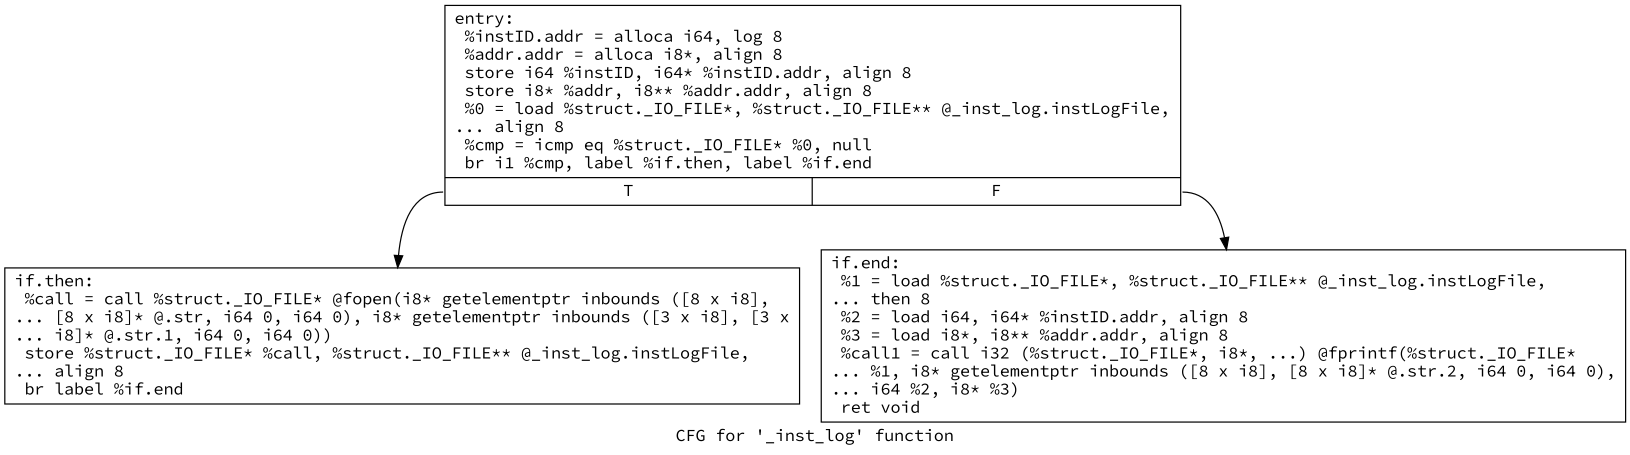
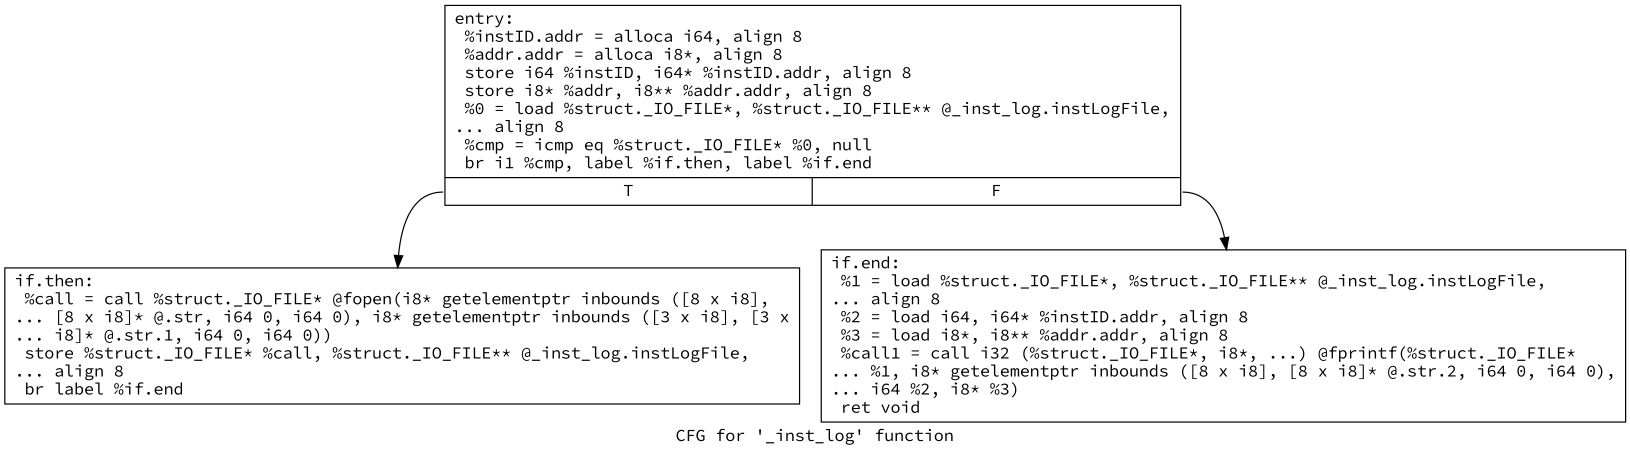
node "entry:": text "%instID.addr = alloca i64, log 8" -> "%instID.addr = alloca i64, align 8"
node "if.end:": text "... then 8" -> "... align 8"
